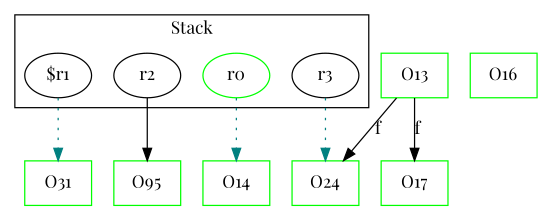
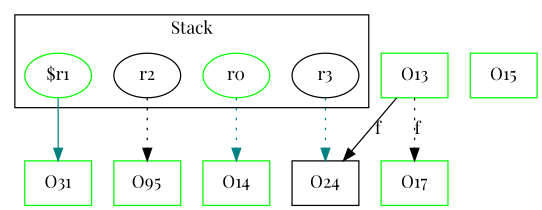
node "$r1": color black -> green
node "O16": label "O16" -> "O15"
edge "$r1" -> "O31": style dotted -> solid
edge "r2" -> "O95": style solid -> dotted
edge "O13" -> "O17": style solid -> dotted
node "O24": color green -> black
